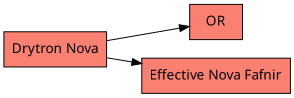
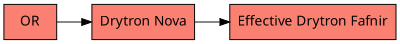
edge "Drytron Nova" -> "OR": reversed
node "Effective Nova Fafnir": label "Effective Nova Fafnir" -> "Effective Drytron Fafnir"
